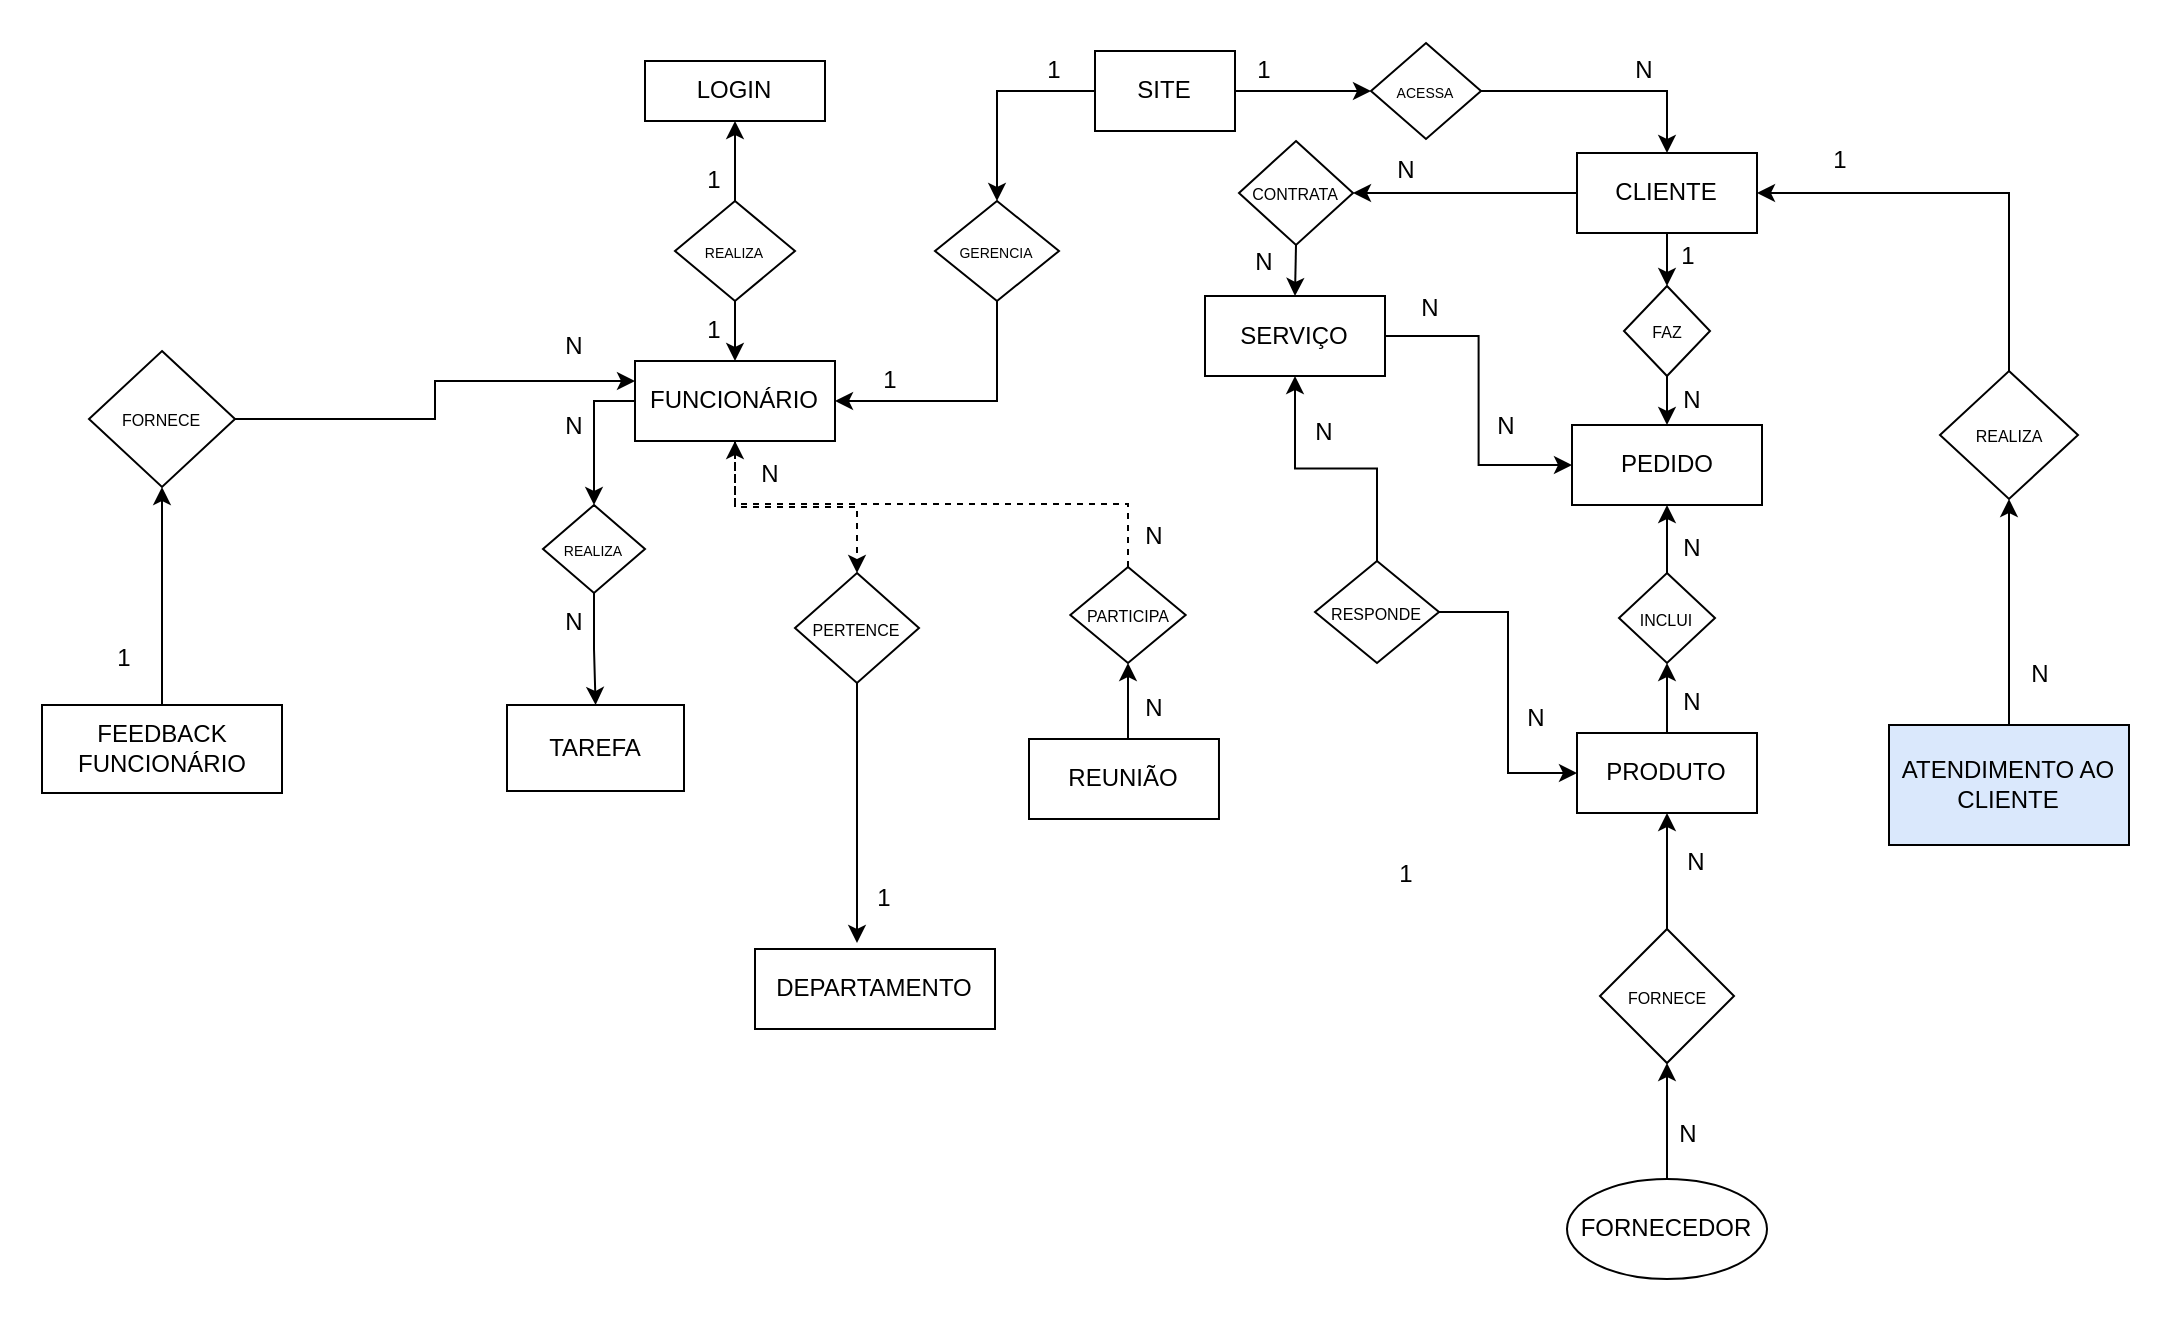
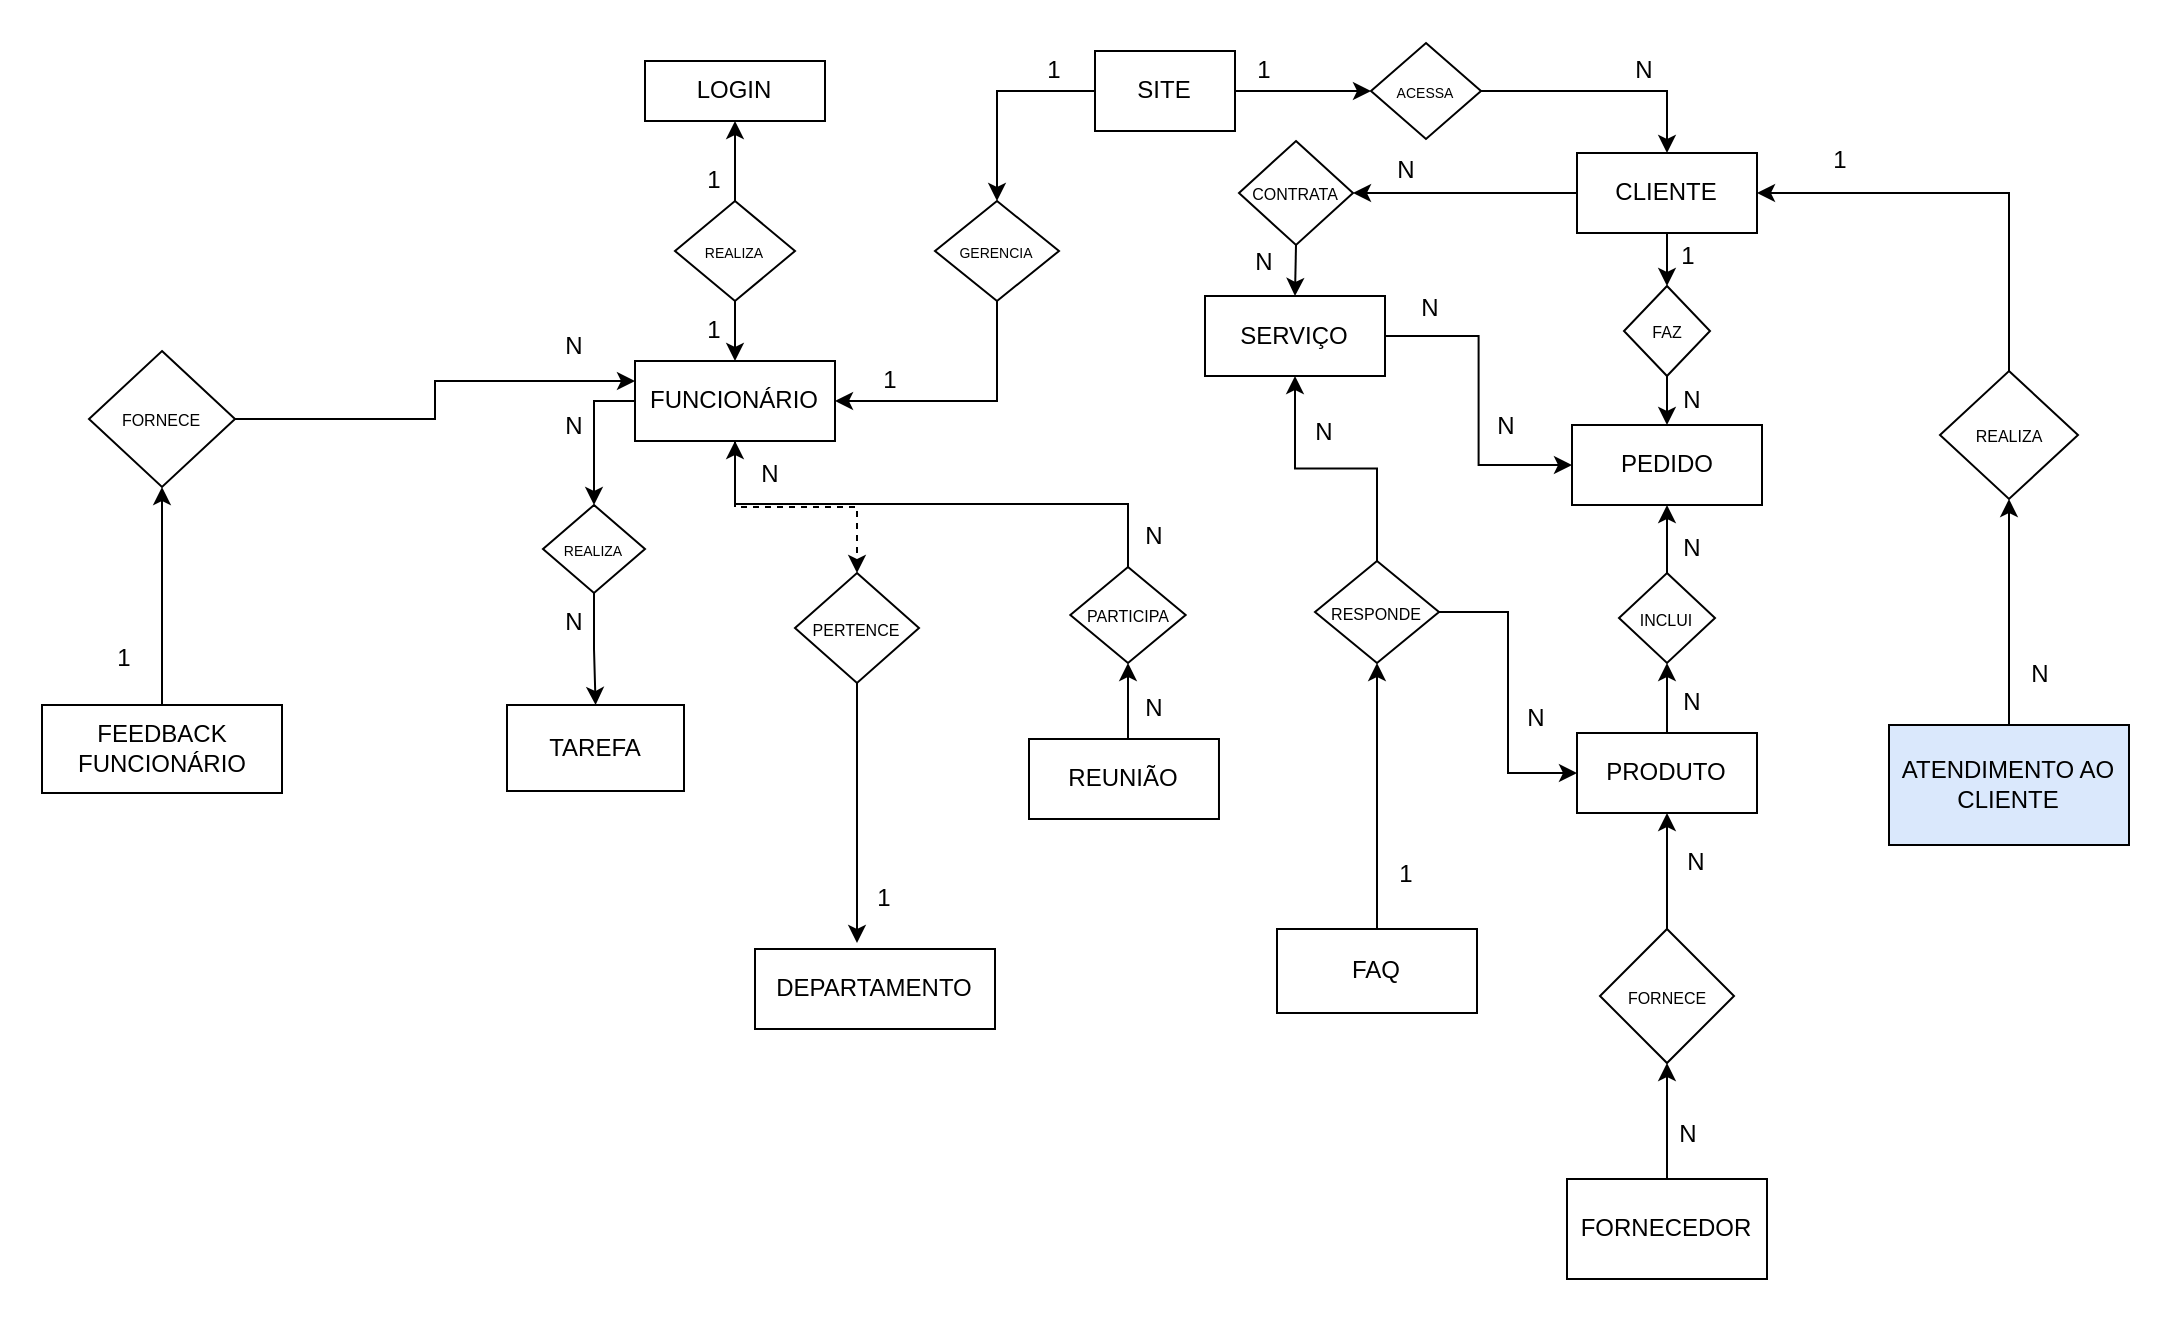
edge "PARTICIPA" -> "FUNCIONÁRIO": style dashed -> solid
edge "FAQ" -> "RESPONDE": added
node "FAQ": added
node "FORNECEDOR": shape ellipse -> rectangle
